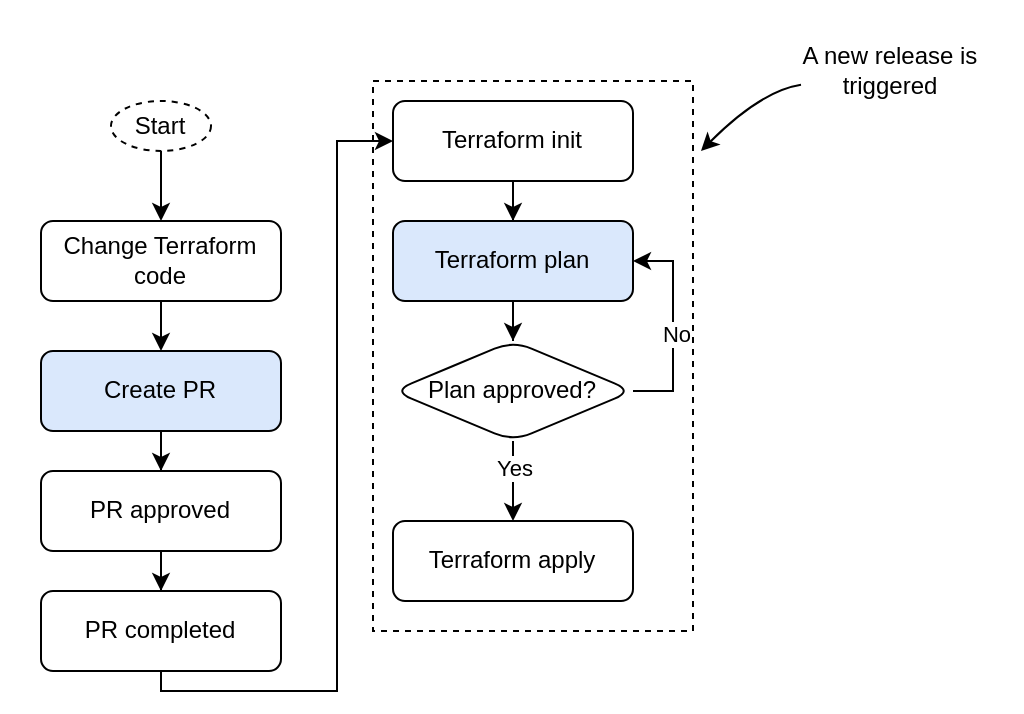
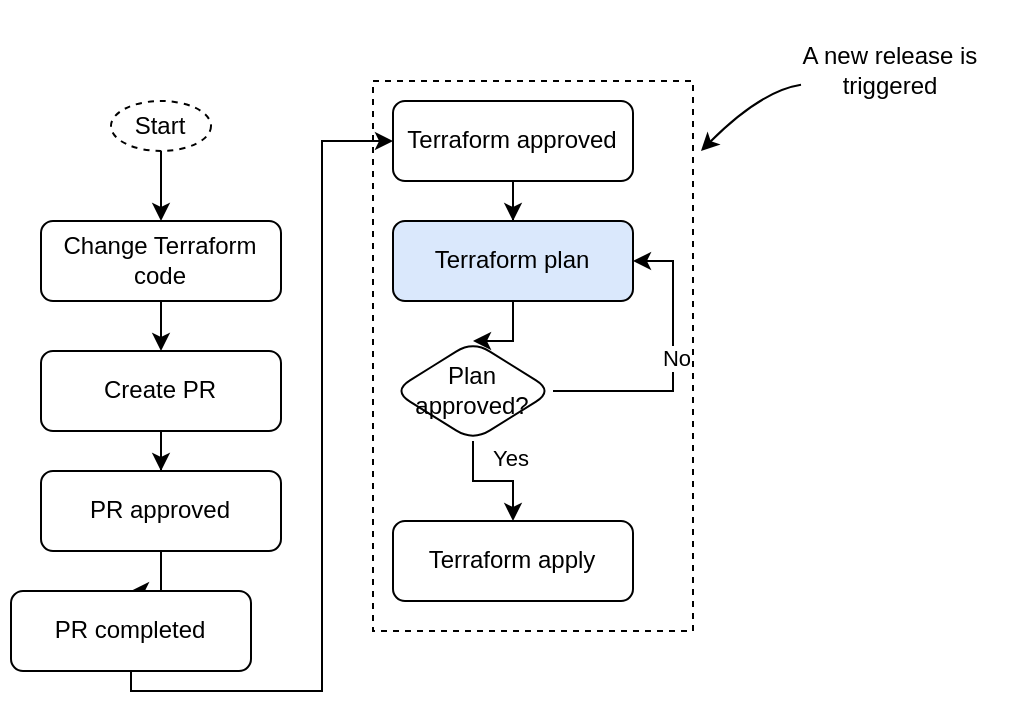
node "Terraform init": label "Terraform init" -> "Terraform approved"
node "Create PR": fillcolor #dae8fc -> #ffffff
node "Plan approved?": size 240x100 -> 160x100
node "PR completed": moved (161, 631) -> (131, 631)
